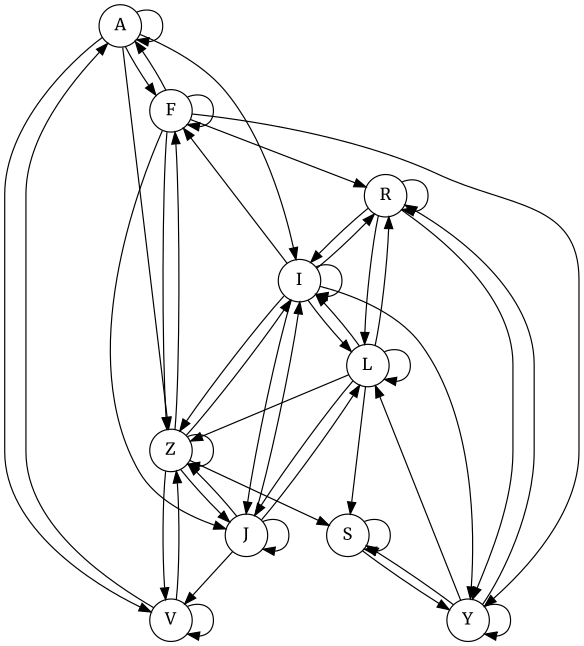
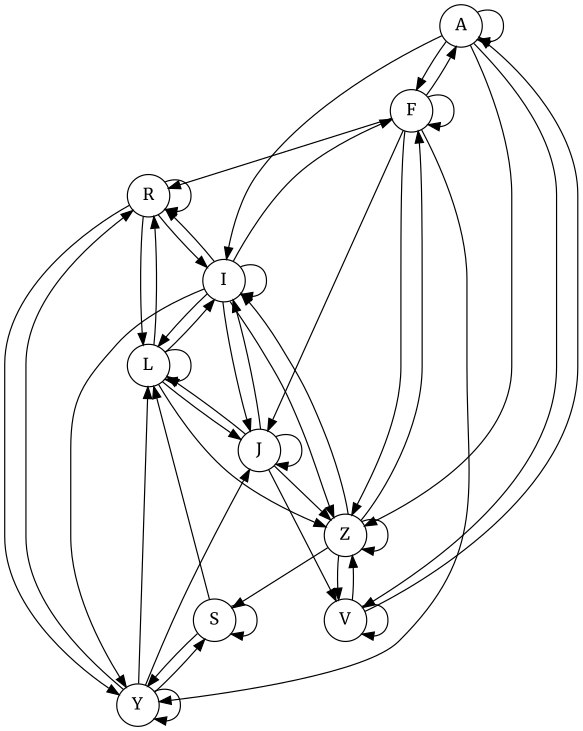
edge "L" -> "S": reversed
edge "Z" -> "J": now "Y" -> "J"
